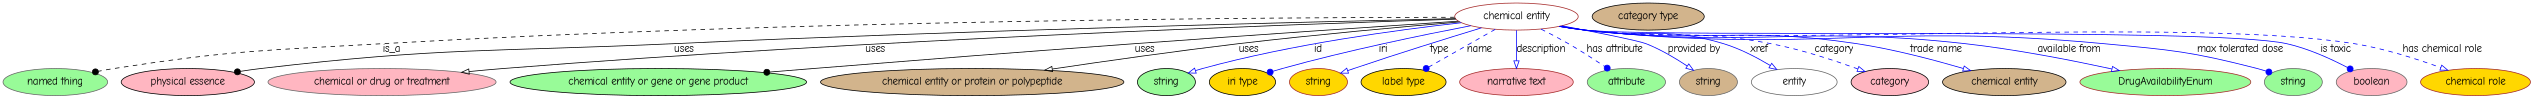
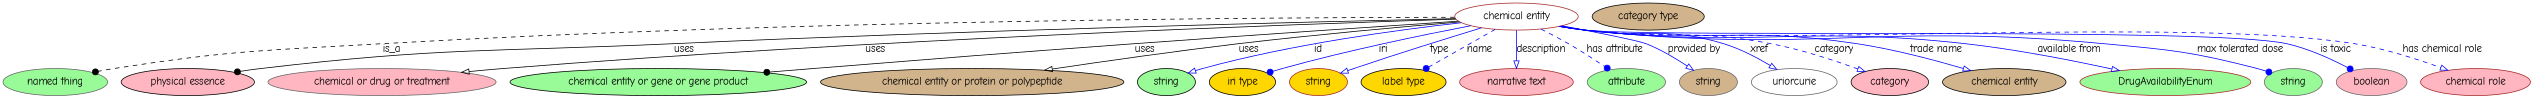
node "entity": label "entity" -> "uriorcurie"
node "chemical role": fillcolor gold -> lightpink
